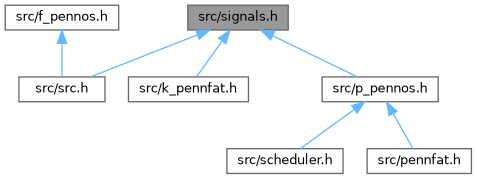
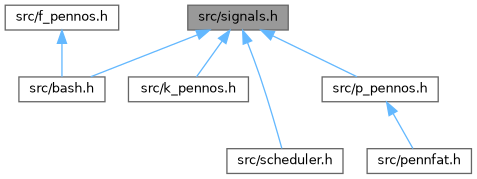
node "src/src.h": label "src/src.h" -> "src/bash.h"
node "src/k_pennfat.h": label "src/k_pennfat.h" -> "src/k_pennos.h"
edge "src/scheduler.h" -> "src/p_pennos.h": now "src/scheduler.h" -> "src/signals.h"
